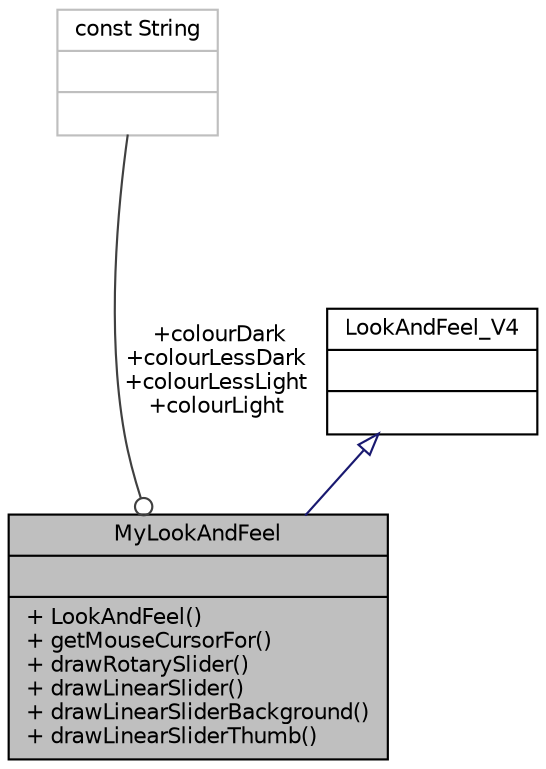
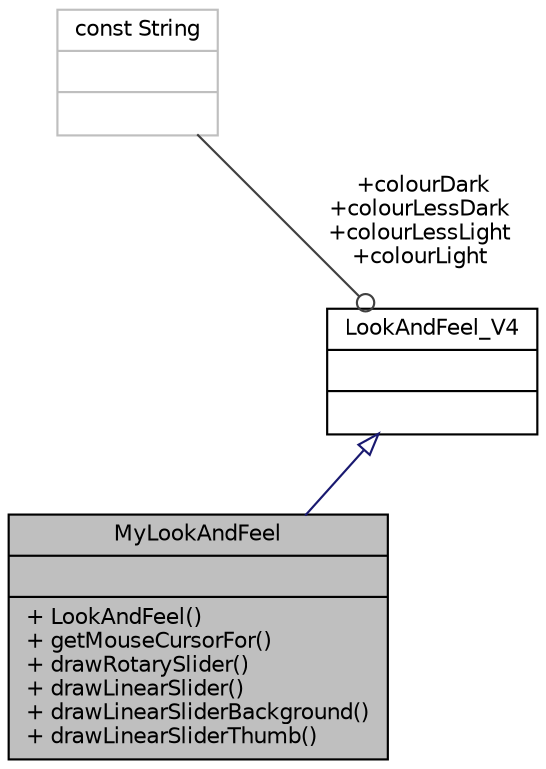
edge "const String" -> "MyLookAndFeel": now "const String" -> "LookAndFeel_V4"
